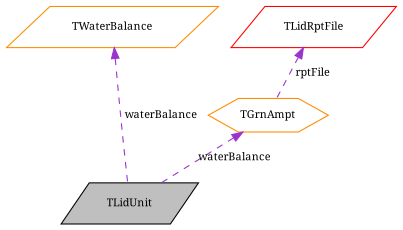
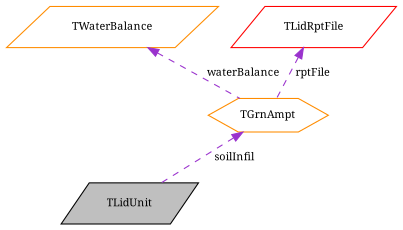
edge "TLidUnit" -> "TWaterBalance": now "TGrnAmpt" -> "TWaterBalance"
edge "TLidUnit" -> "TGrnAmpt": label " waterBalance" -> " soilInfil"
